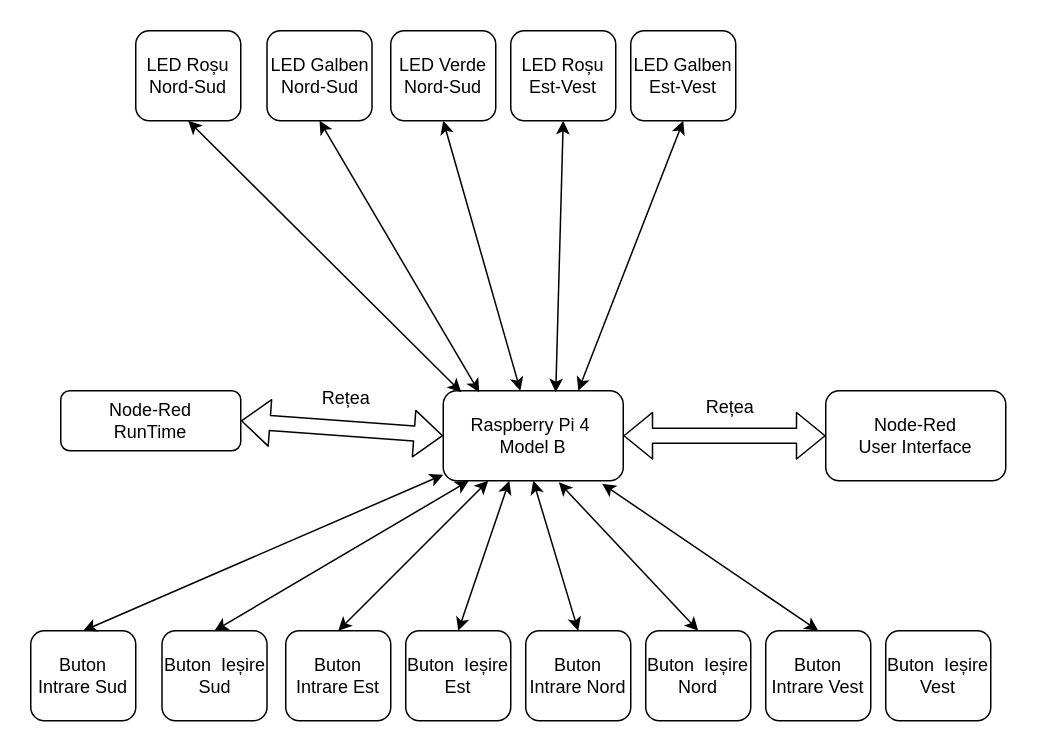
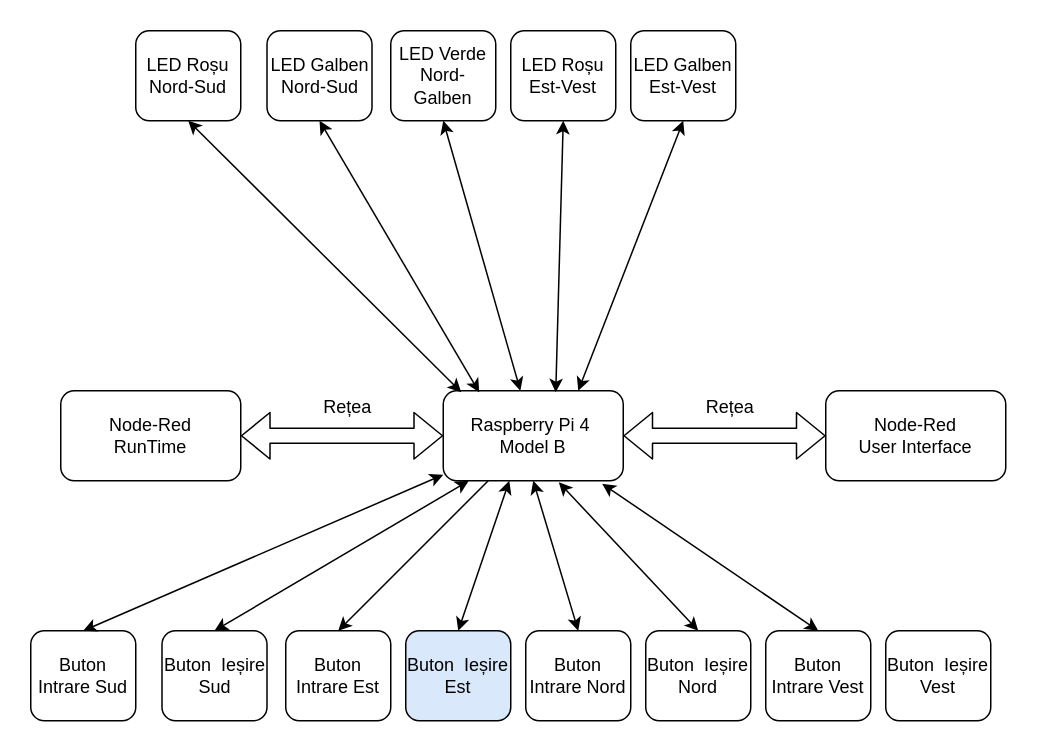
node "LED Verde Nord-Sud": label "LED Verde Nord-Sud" -> "LED Verde Nord-Galben"
node "Node-Red RunTime": size 180x60 -> 180x90
edge "Raspberry Pi 4 Model B" -- "Buton Intrare Est": arrowhead classic -> none
node "Buton Ieșire Est": fillcolor #ffffff -> #dae8fc
